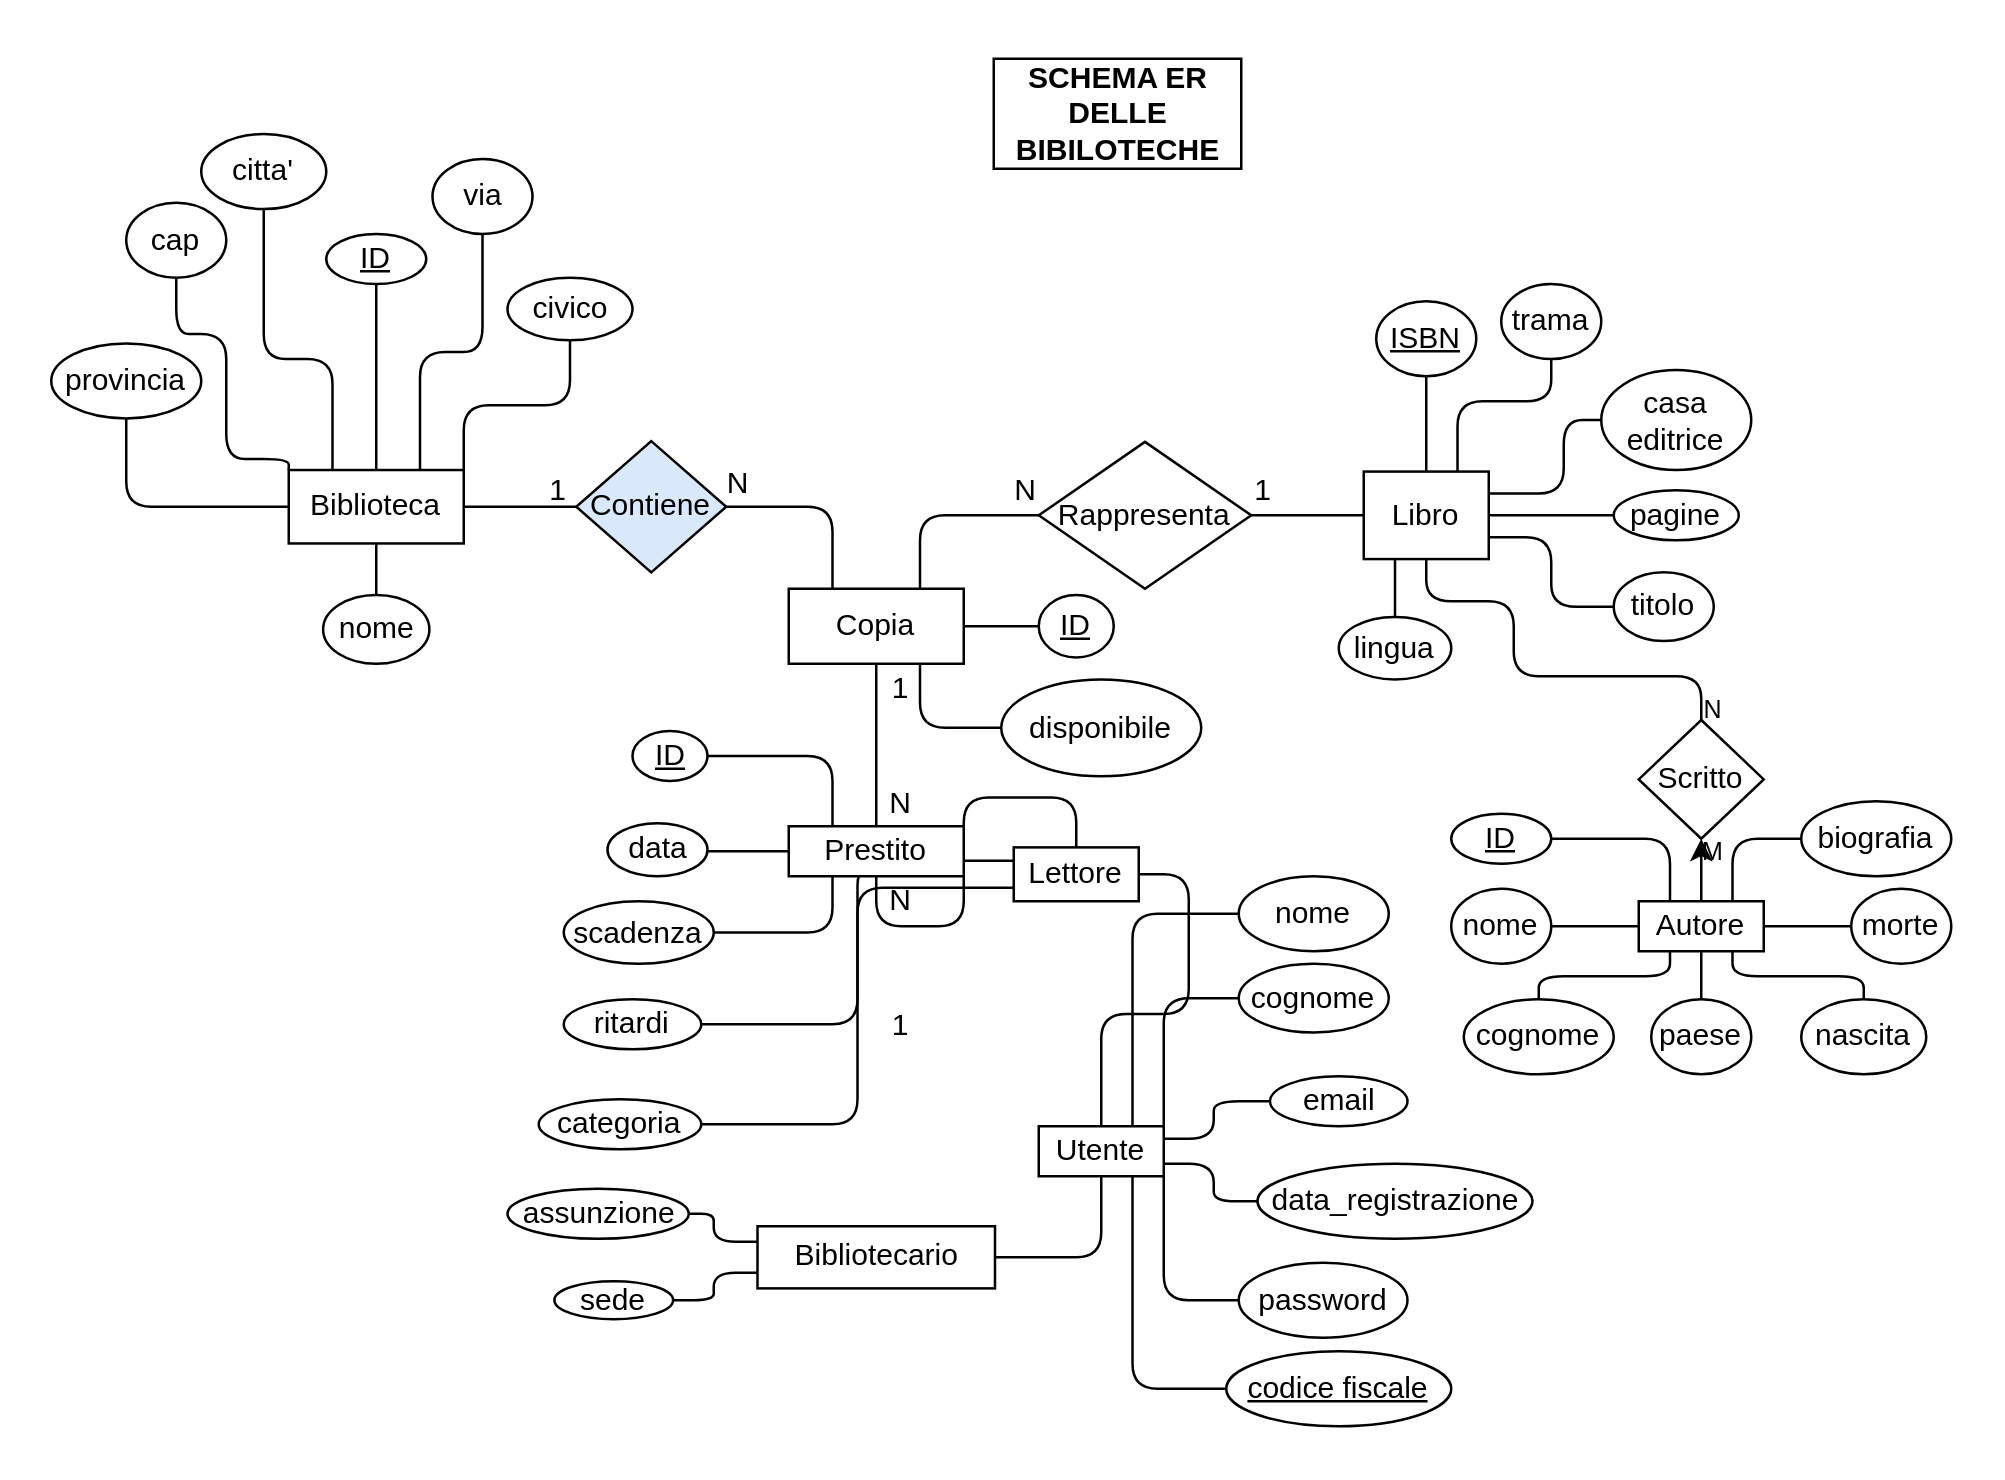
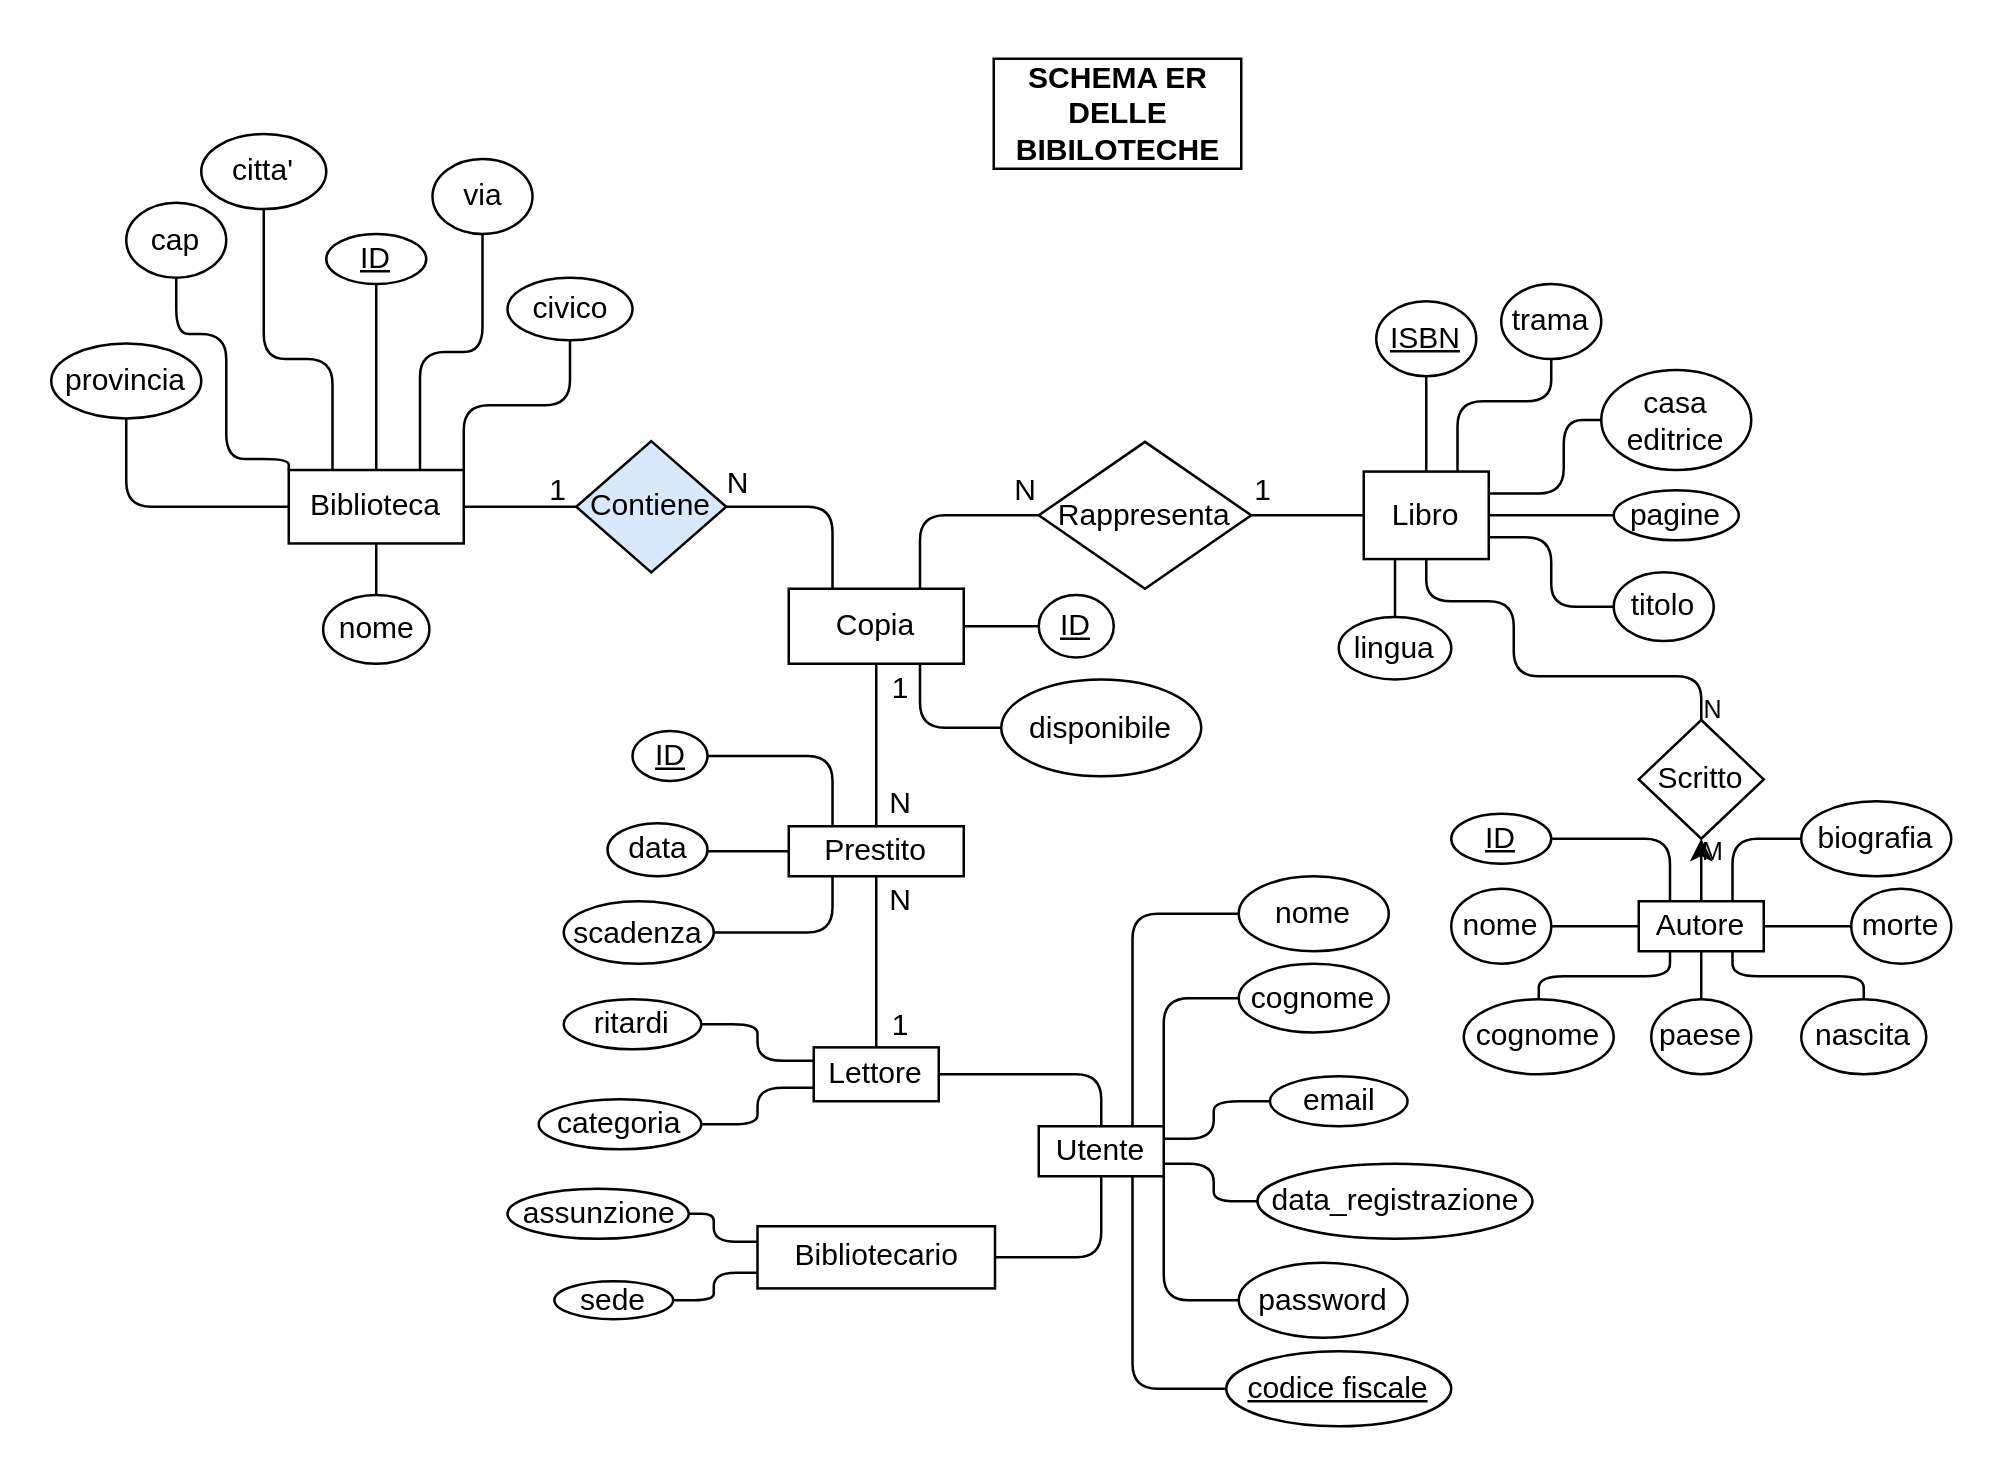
node "Lettore": moved (1076, 874) -> (876, 1074)
